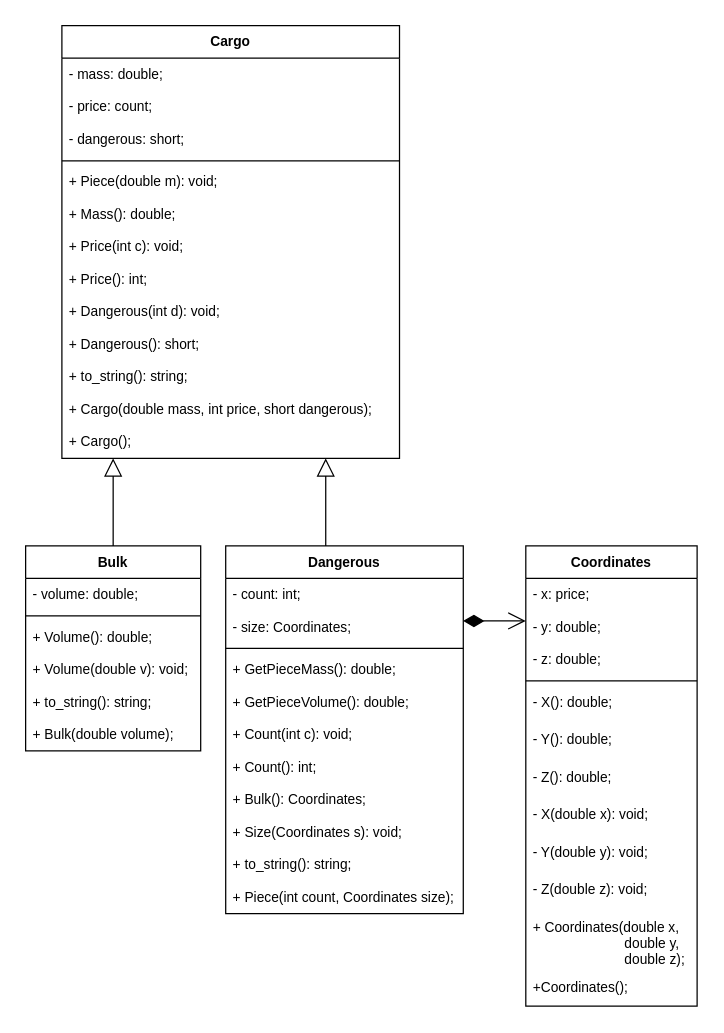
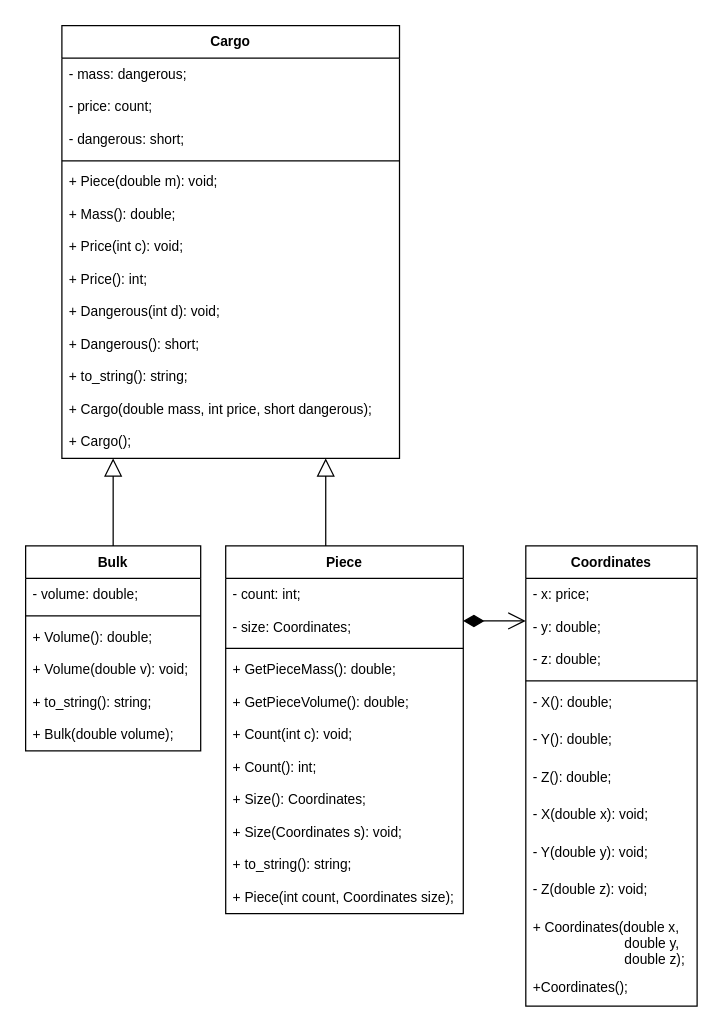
node "- mass: double;": label "- mass: double;" -> "- mass: dangerous;"
node "Dangerous": label "Dangerous" -> "Piece"
node "+ Bulk(): Coordinates;": label "+ Bulk(): Coordinates;" -> "+ Size(): Coordinates;"
